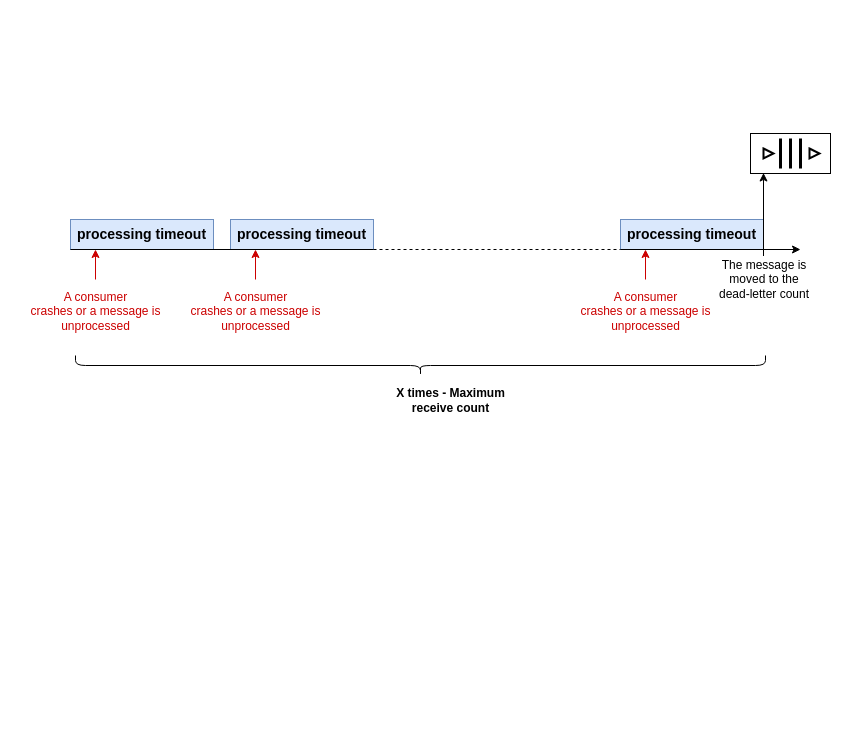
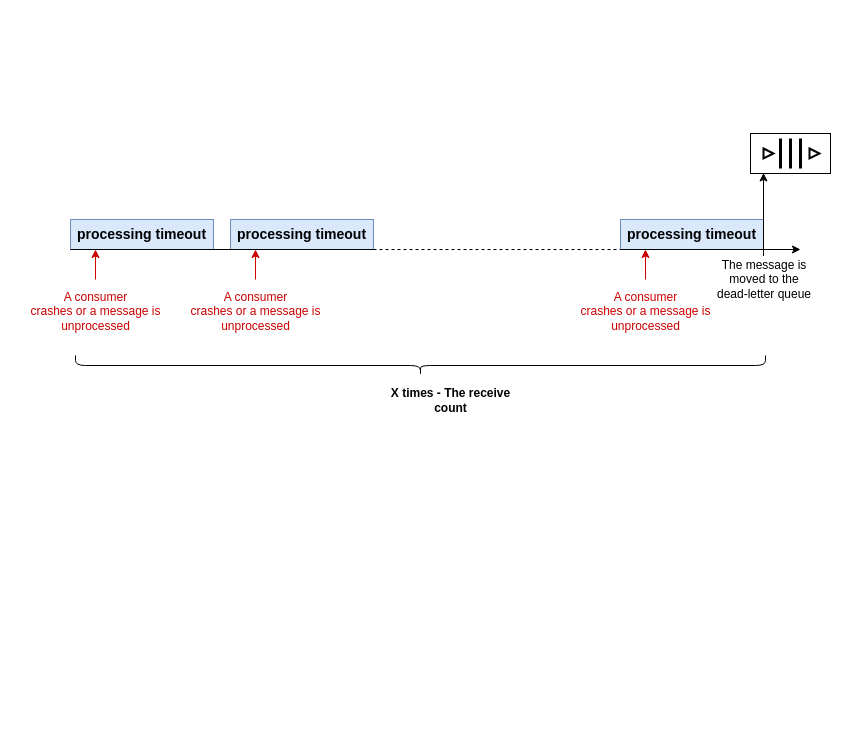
node "The message is moved to the dead-letter count": label "The message is moved to the dead-letter count" -> "The message is moved to the dead-letter queue"
node "X times - Maximum receive count": label "X times - Maximum receive count" -> "X times - The receive count"
